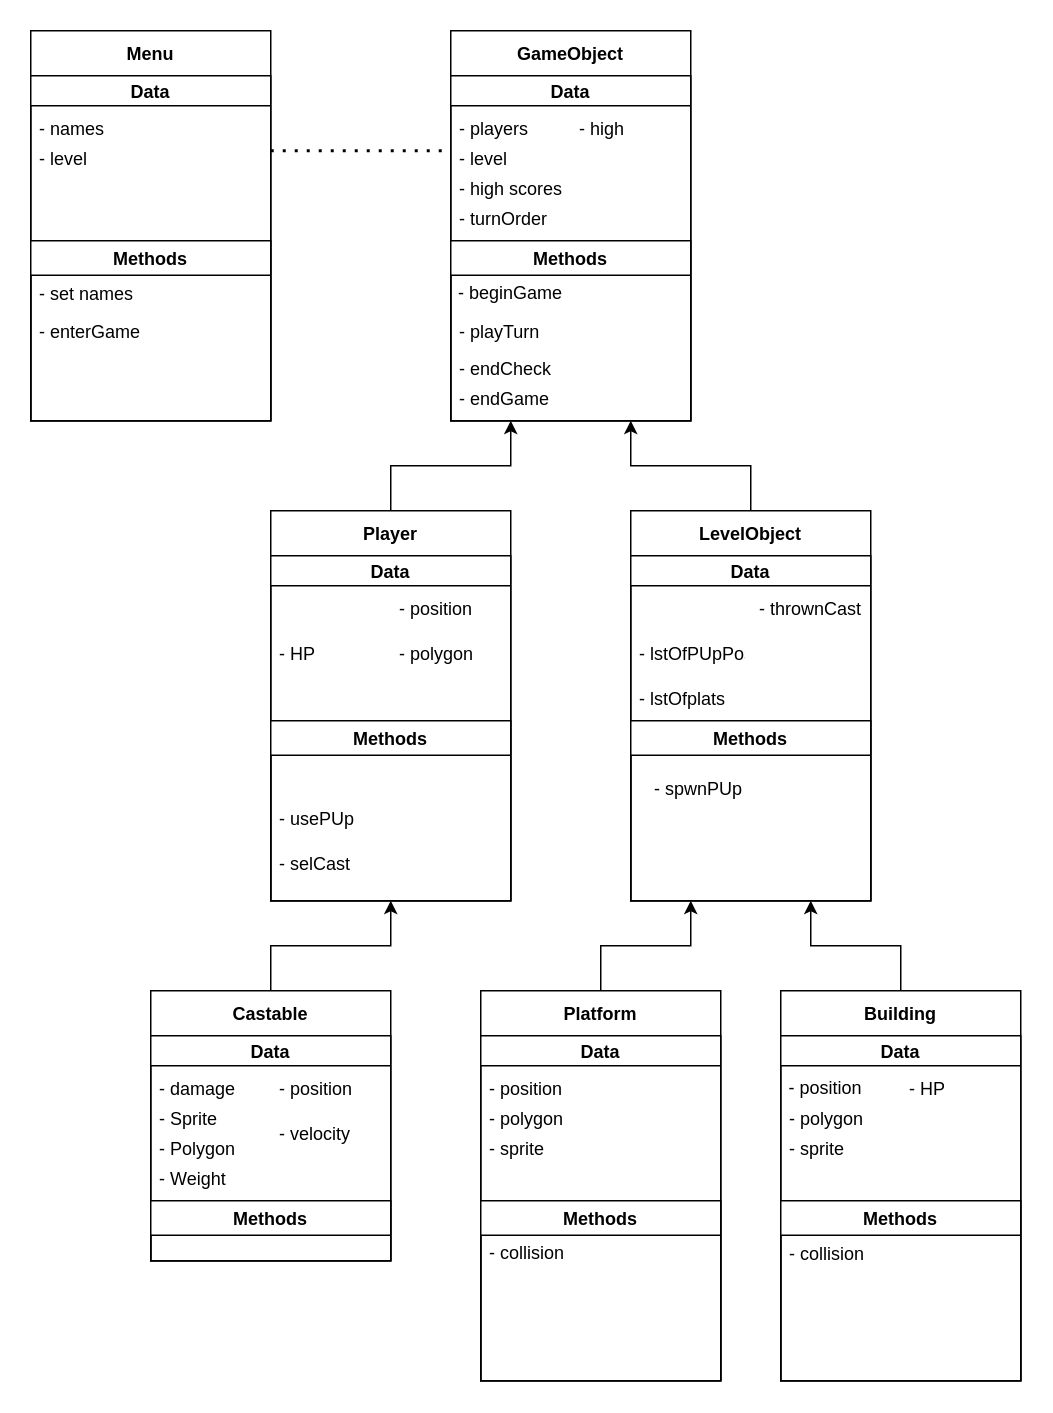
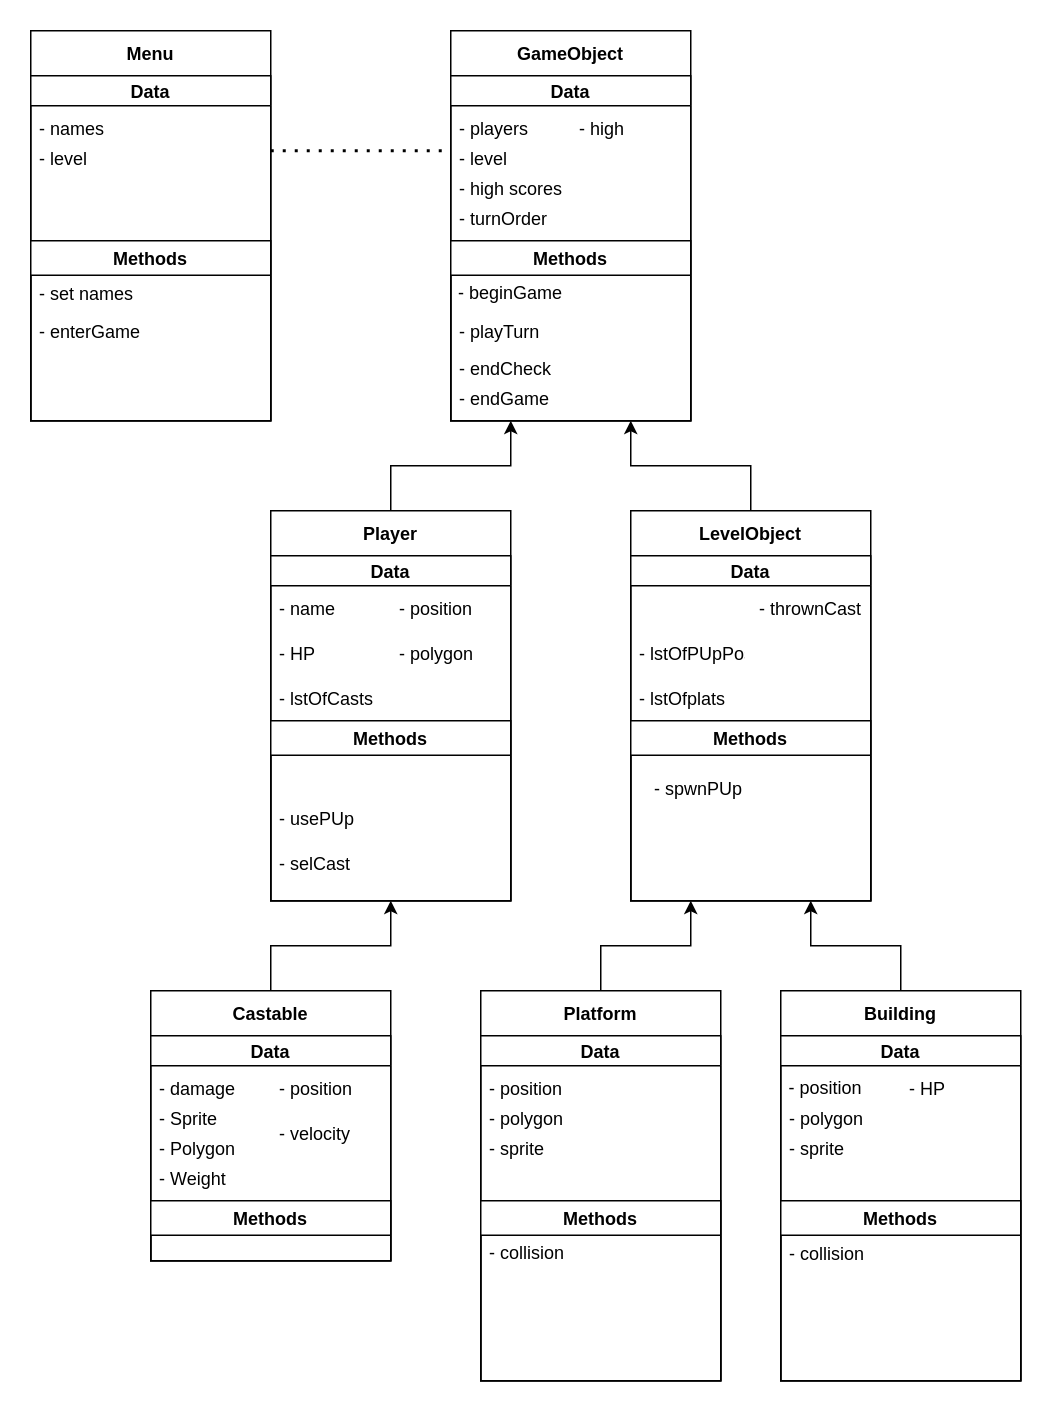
node "- name": added
node "- lstOfCasts": added
